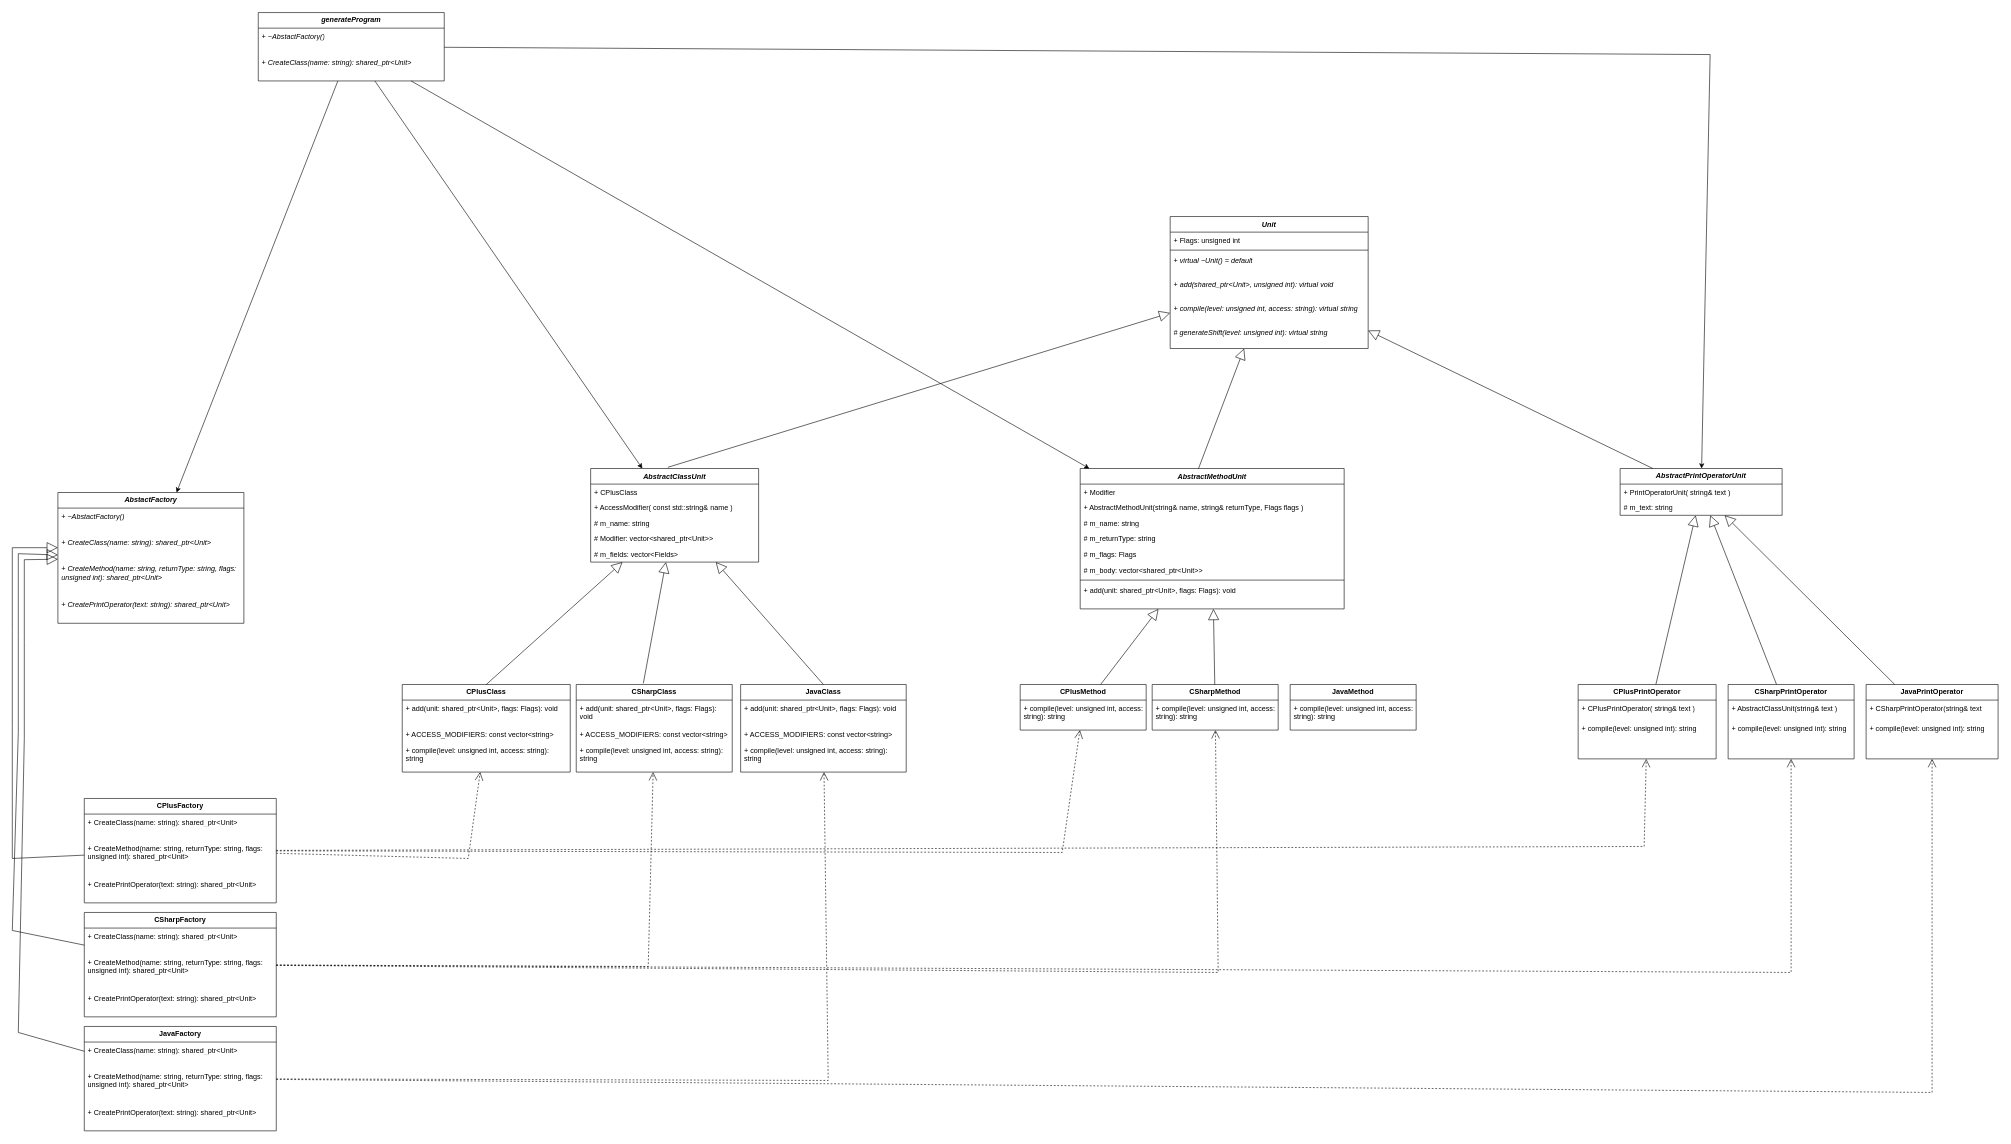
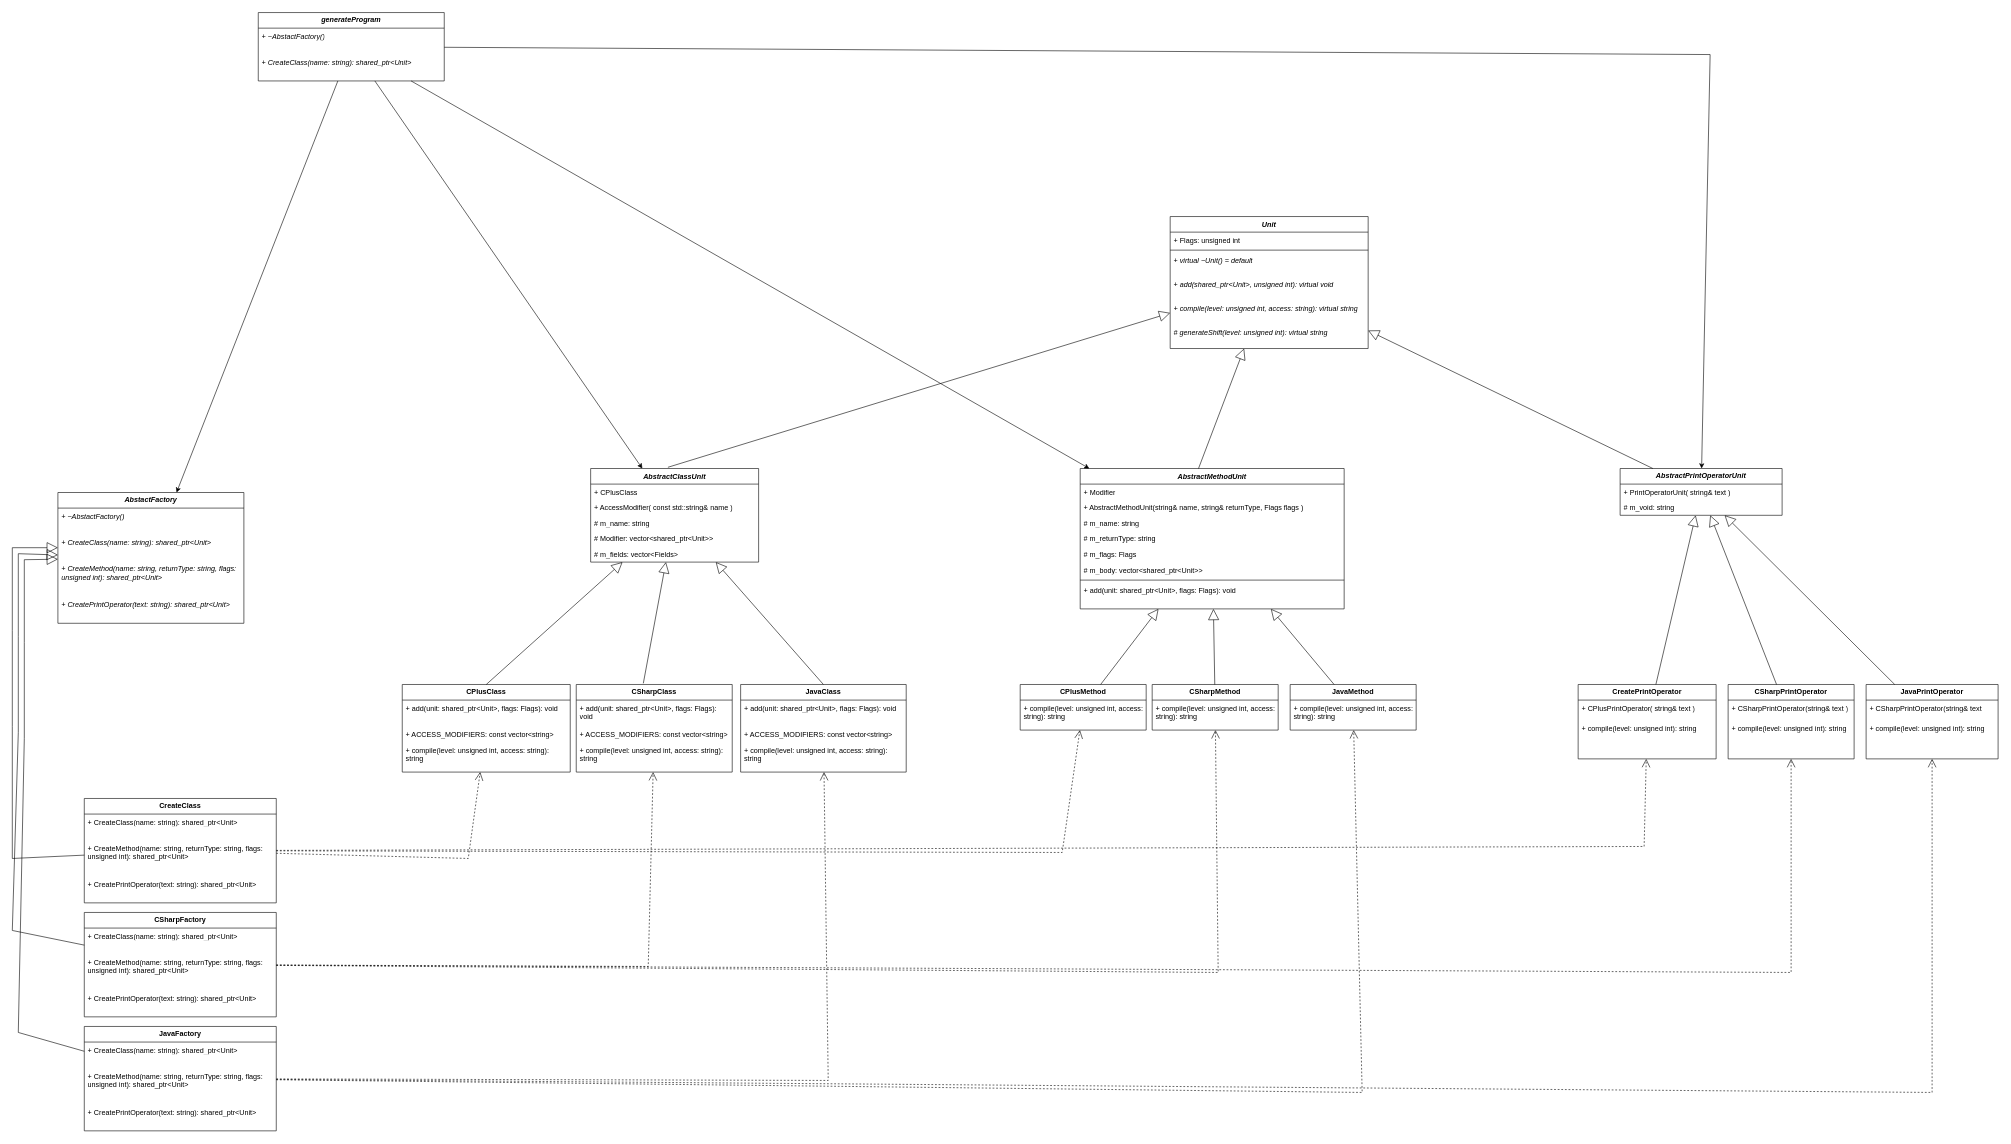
node "# m_text: string": label "# m_text: string" -> "# m_void: string"
edge "JavaMethod" -> "AbstractMethodUnit": added
node "CPlusPrintOperator": label "CPlusPrintOperator" -> "CreatePrintOperator"
node "+ AbstractClassUnit(string& text )": label "+ AbstractClassUnit(string& text )" -> "+ CSharpPrintOperator(string& text )"
node "CPlusFactory": label "CPlusFactory" -> "CreateClass"
edge "JavaFactory" -> "JavaMethod": added
